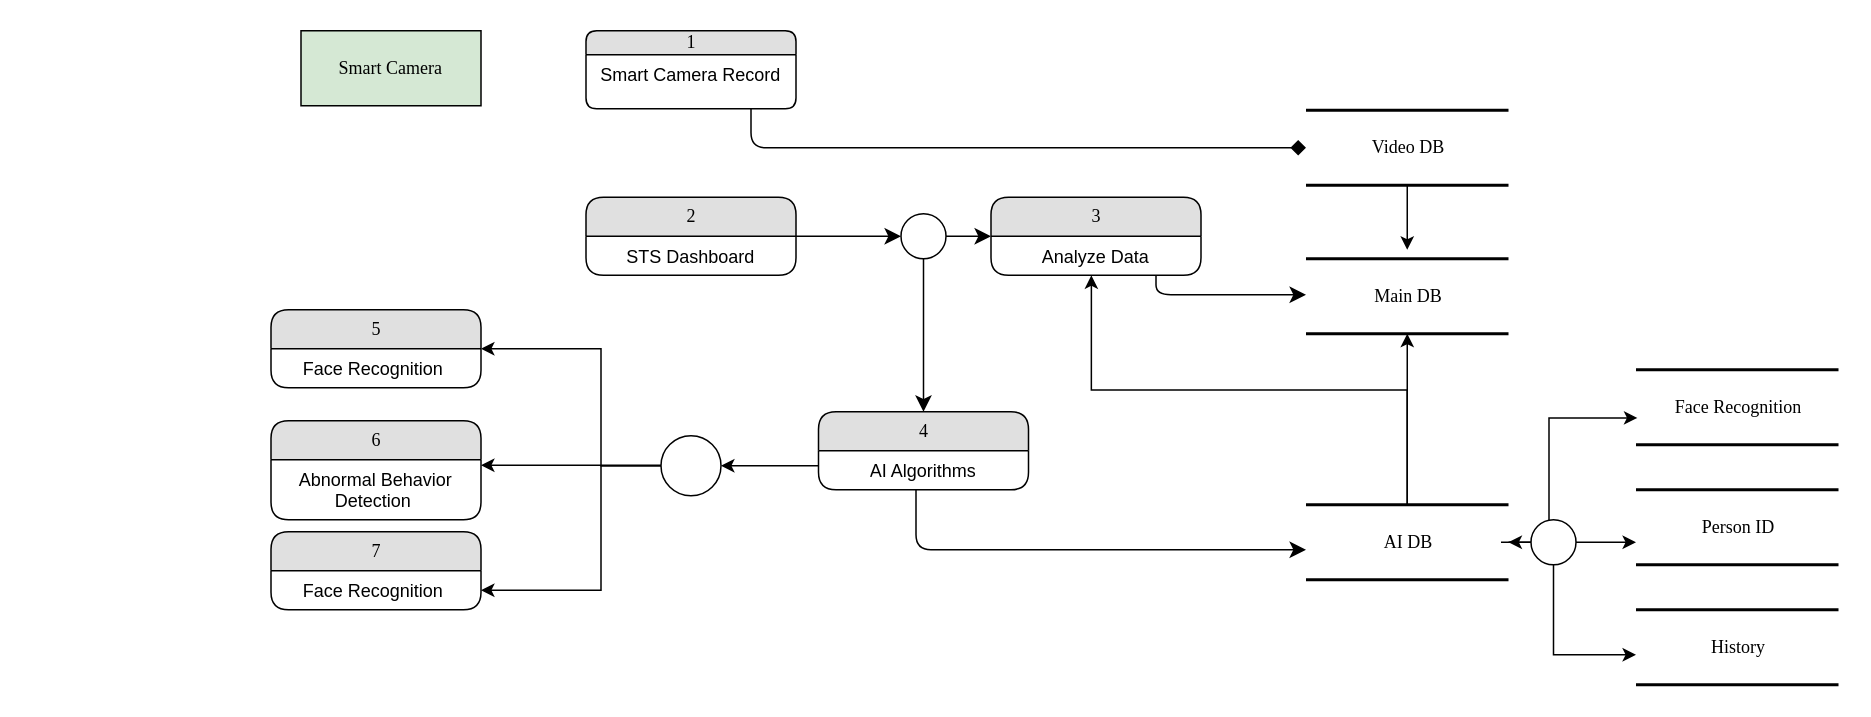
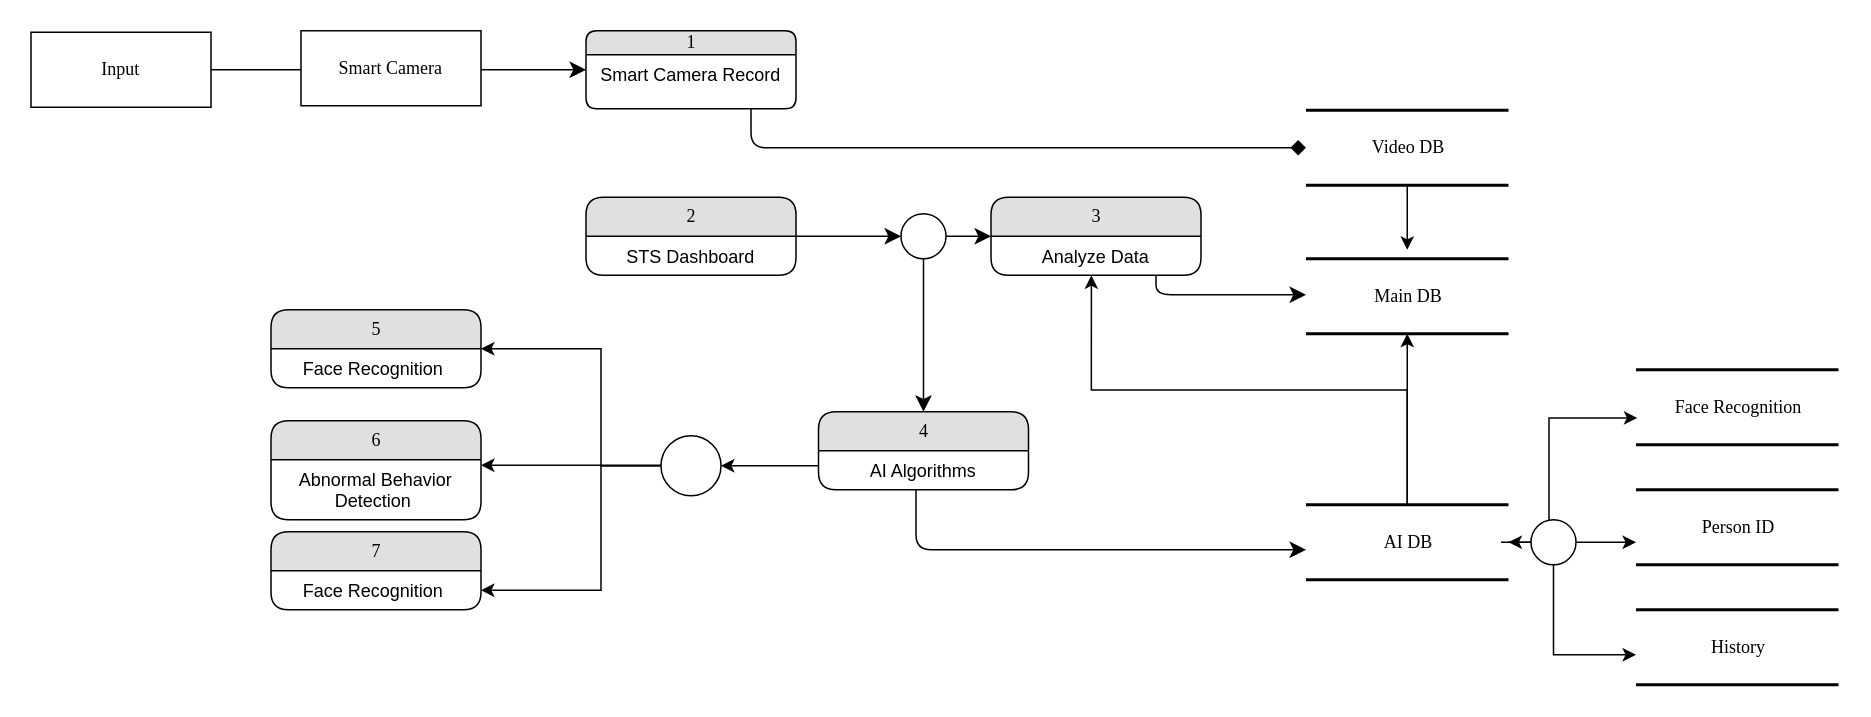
node "Smart Camera": fillcolor #d5e8d4 -> #ffffff
node "Input": added
edge "Input" -> "1": added
